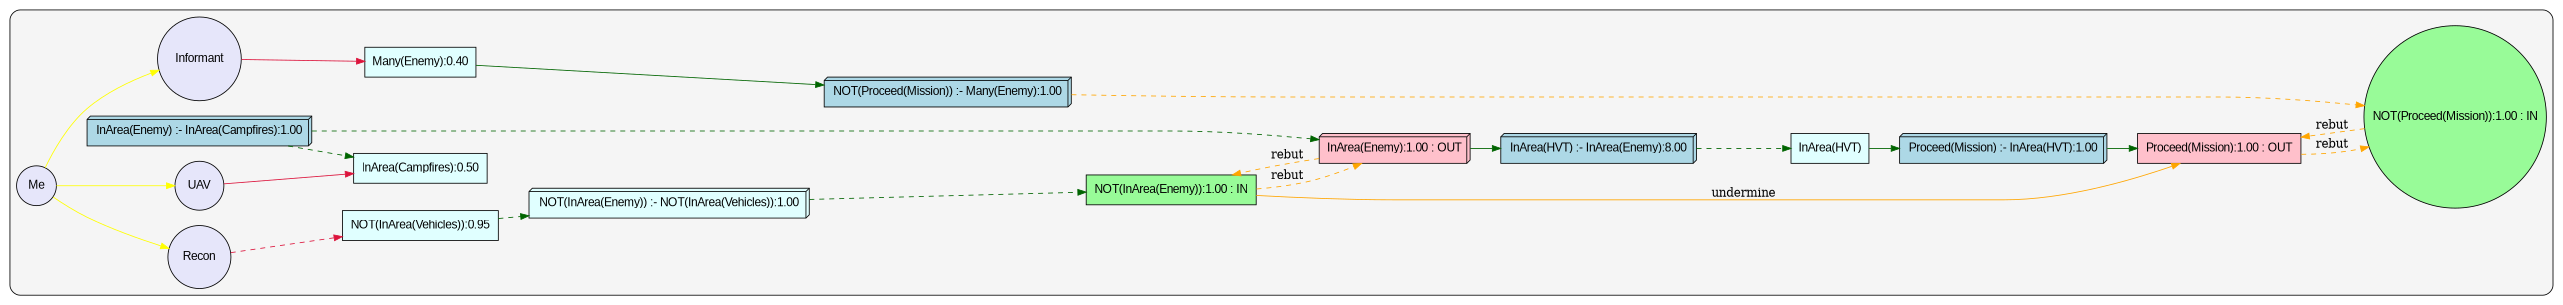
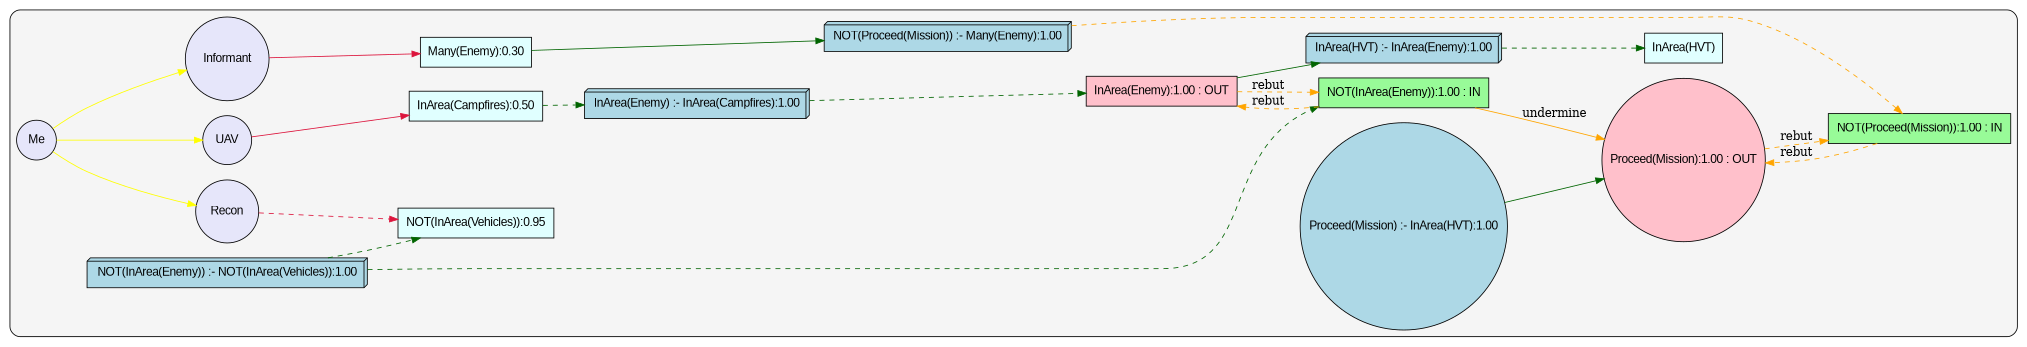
node "Many(Enemy):0.40": label "Many(Enemy):0.40" -> "Many(Enemy):0.30"
node "NOT(Proceed(Mission)):1.00 : IN": shape circle -> box
node "InArea(Enemy):1.00 : OUT": shape box3d -> box
node "InArea(HVT) :- InArea(Enemy):8.00": label "InArea(HVT) :- InArea(Enemy):8.00" -> "InArea(HVT) :- InArea(Enemy):1.00"
edge "InArea(HVT)" -> "Proceed(Mission) :- InArea(HVT):1.00": removed
node "Proceed(Mission) :- InArea(HVT):1.00": shape box3d -> circle
node "Proceed(Mission):1.00 : OUT": shape box -> circle
edge "InArea(Enemy) :- InArea(Campfires):1.00" -> "InArea(Campfires):0.50": reversed
node "NOT(InArea(Enemy)) :- NOT(InArea(Vehicles)):1.00": fillcolor lightcyan -> lightblue
edge "NOT(InArea(Vehicles)):0.95" -> "NOT(InArea(Enemy)) :- NOT(InArea(Vehicles)):1.00": reversed
